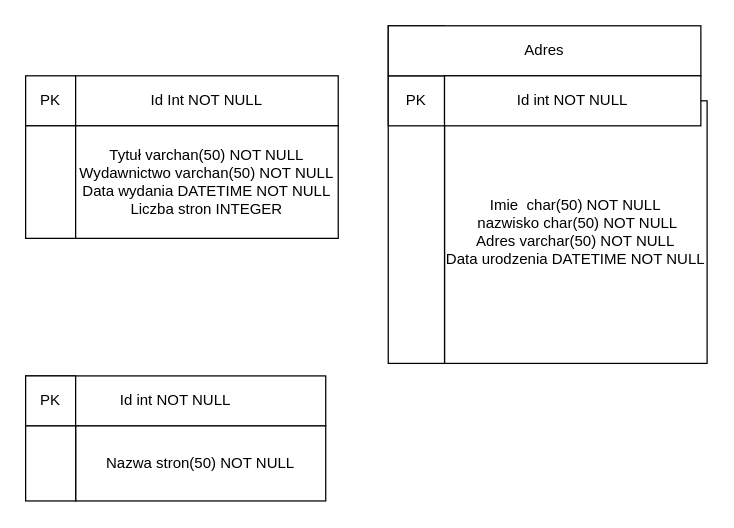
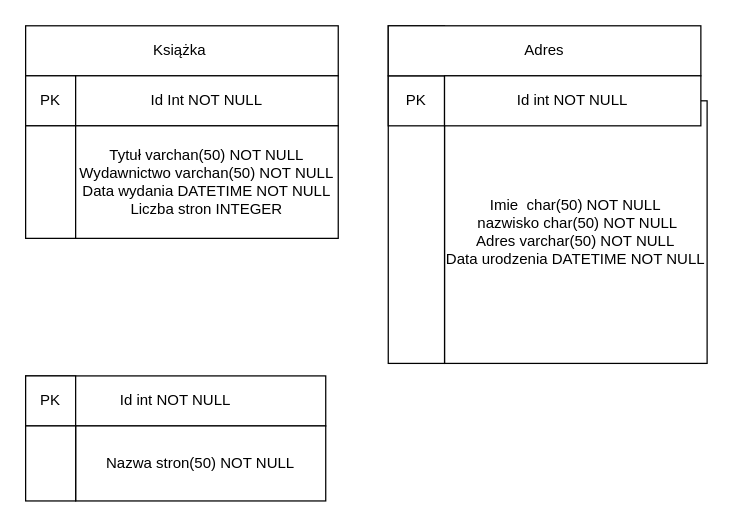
node "Książka": added
